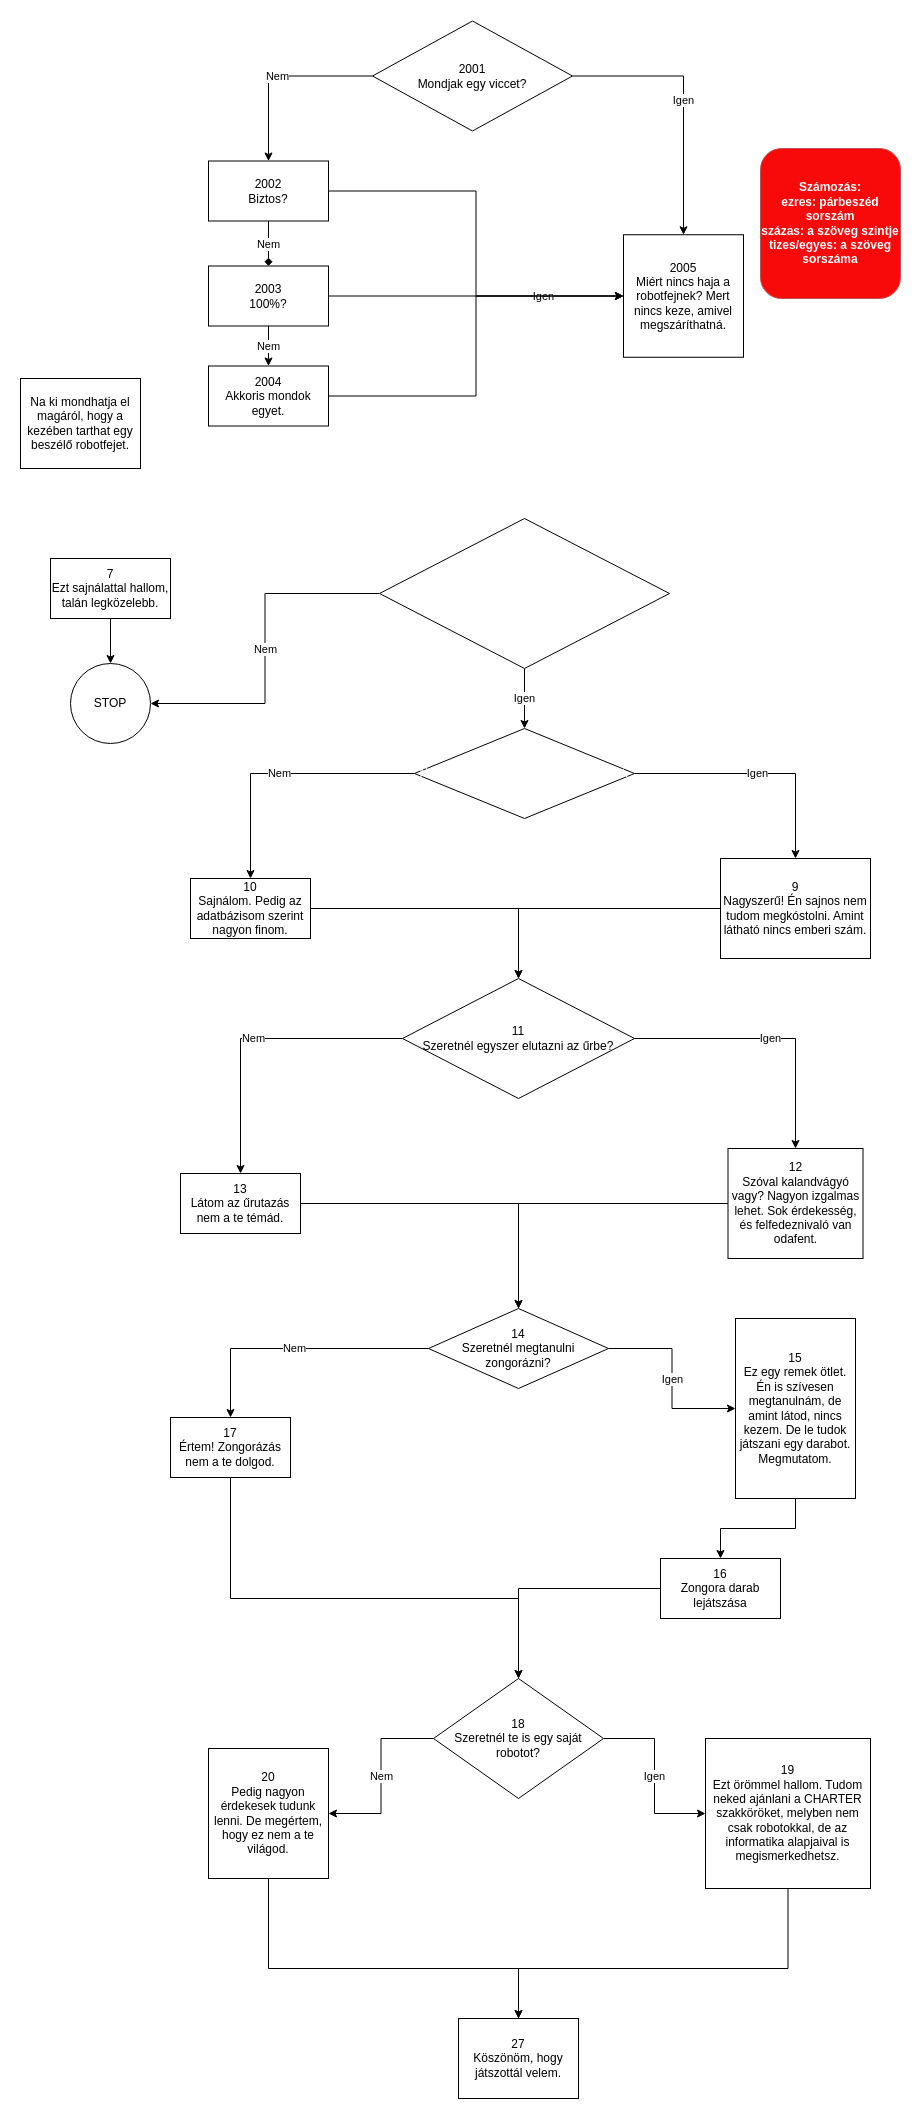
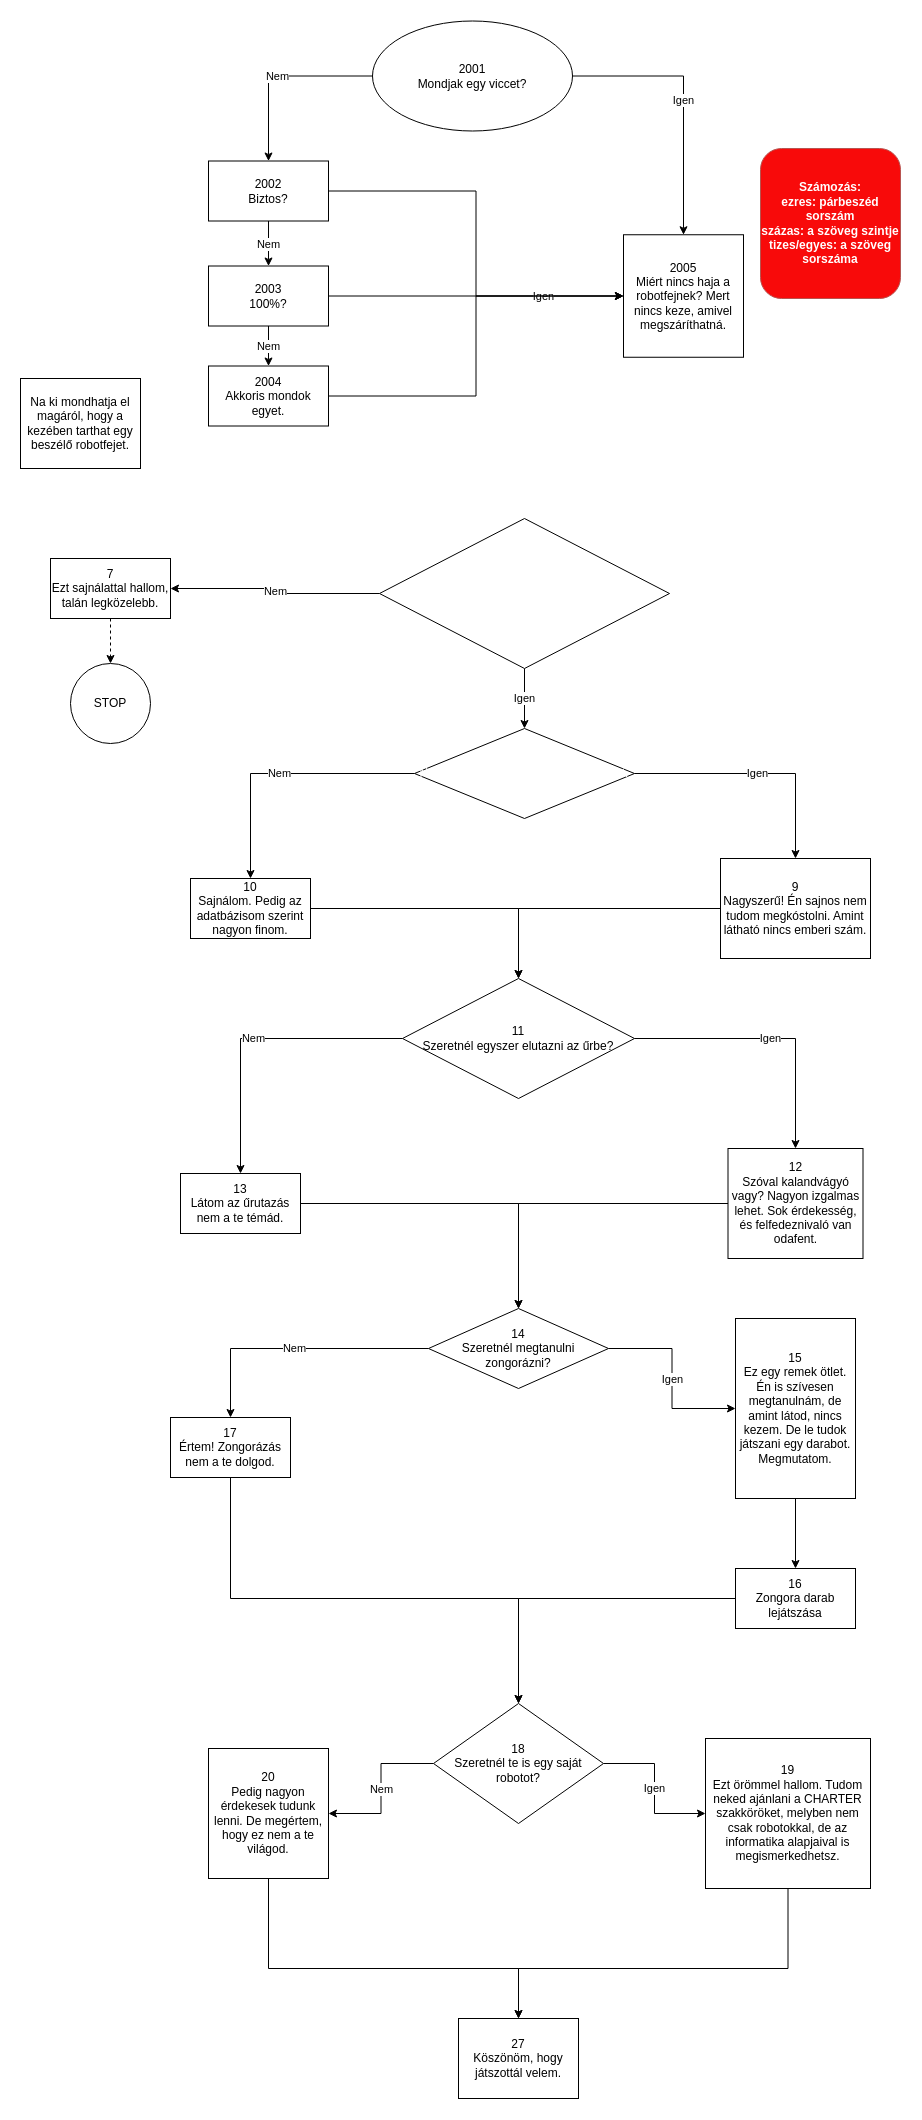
node "2001 Mondjak egy viccet?": shape diamond -> ellipse
edge "2002 Biztos?" -> "2003 100%?": arrowhead diamond -> classic
edge "7 Ezt sajnálattal hallom, talán legközelebb." -> "STOP": style solid -> dashed
edge "6 Szia! Szeretnél részt venni egy rövid játékban?" -> "STOP": now "6 Szia! Szeretnél részt venni egy rövid játékban?" -> "7 Ezt sajnálattal hallom, talán legközelebb."
node "16 Zongora darab lejátszása": moved (721, 1589) -> (796, 1599)
node "18 Szeretnél te is egy saját robotot?": moved (519, 1739) -> (519, 1764)
